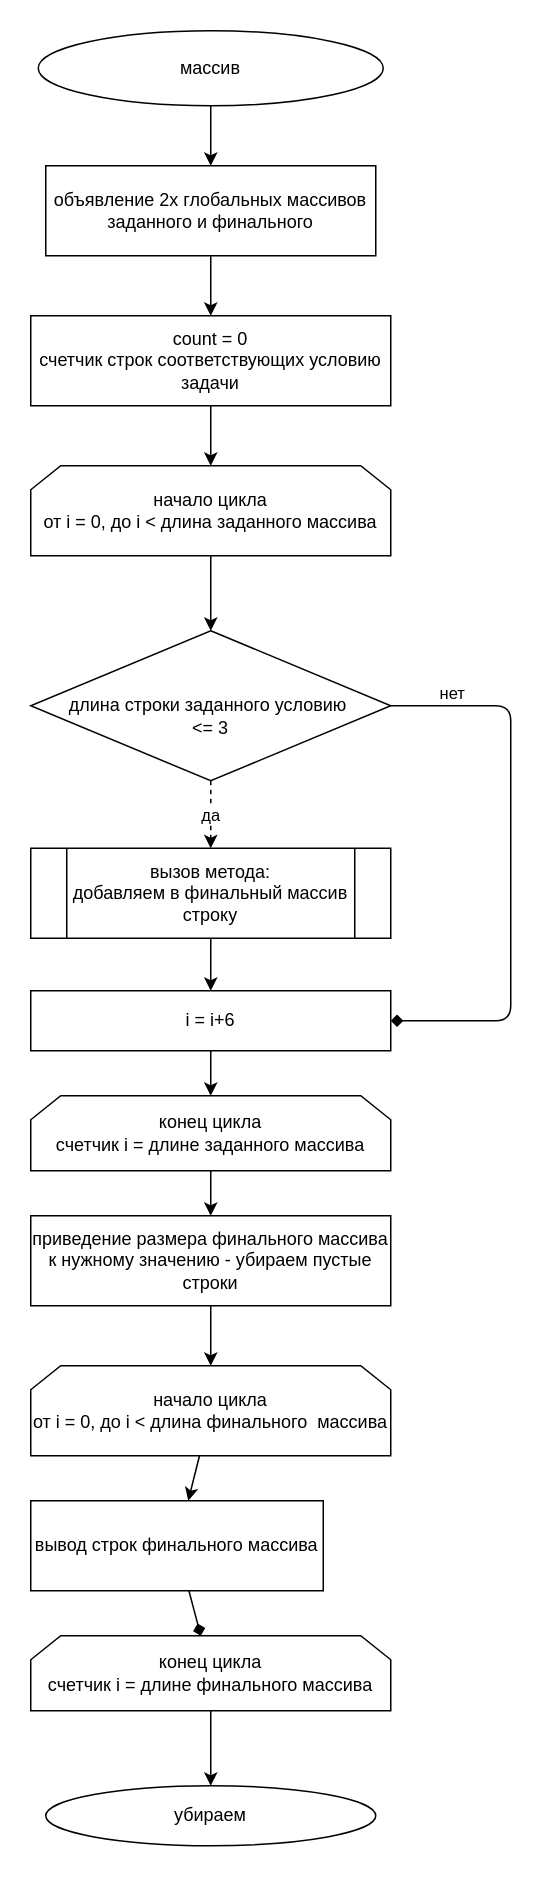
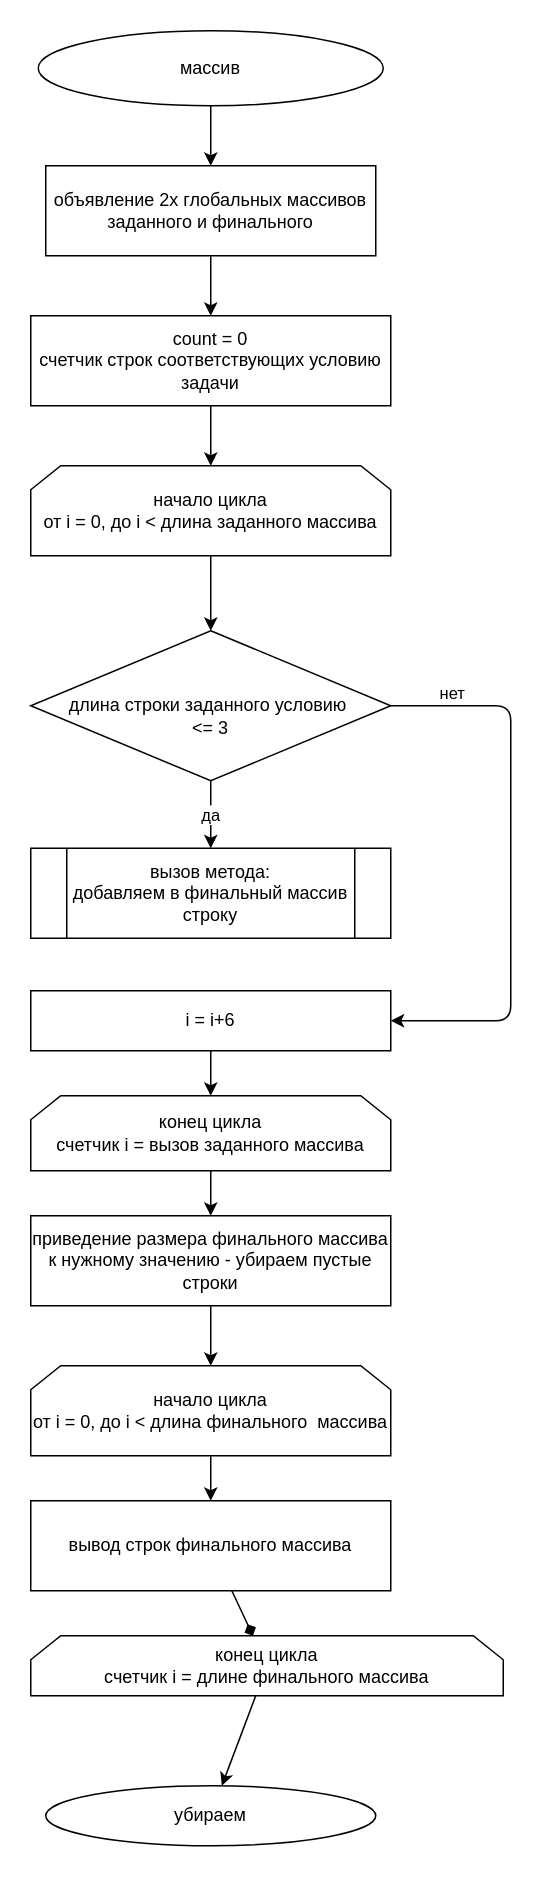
edge "длина строки заданного условию <= 3" -> "вызов метода: добавляем в финальный массив строку": style dashed -> solid
edge "вызов метода: добавляем в финальный массив строку" -> "i = i+6": removed
edge "длина строки заданного условию <= 3" -> "i = i+6": arrowhead diamond -> classic
node "конец цикла счетчик i = длине заданного массива": label "конец цикла счетчик i = длине заданного массива" -> "конец цикла счетчик i = вызов заданного массива"
node "вывод строк финального массива": size 293x90 -> 360x90
node "конец цикла счетчик i = длине финального массива": size 360x75 -> 473x60
